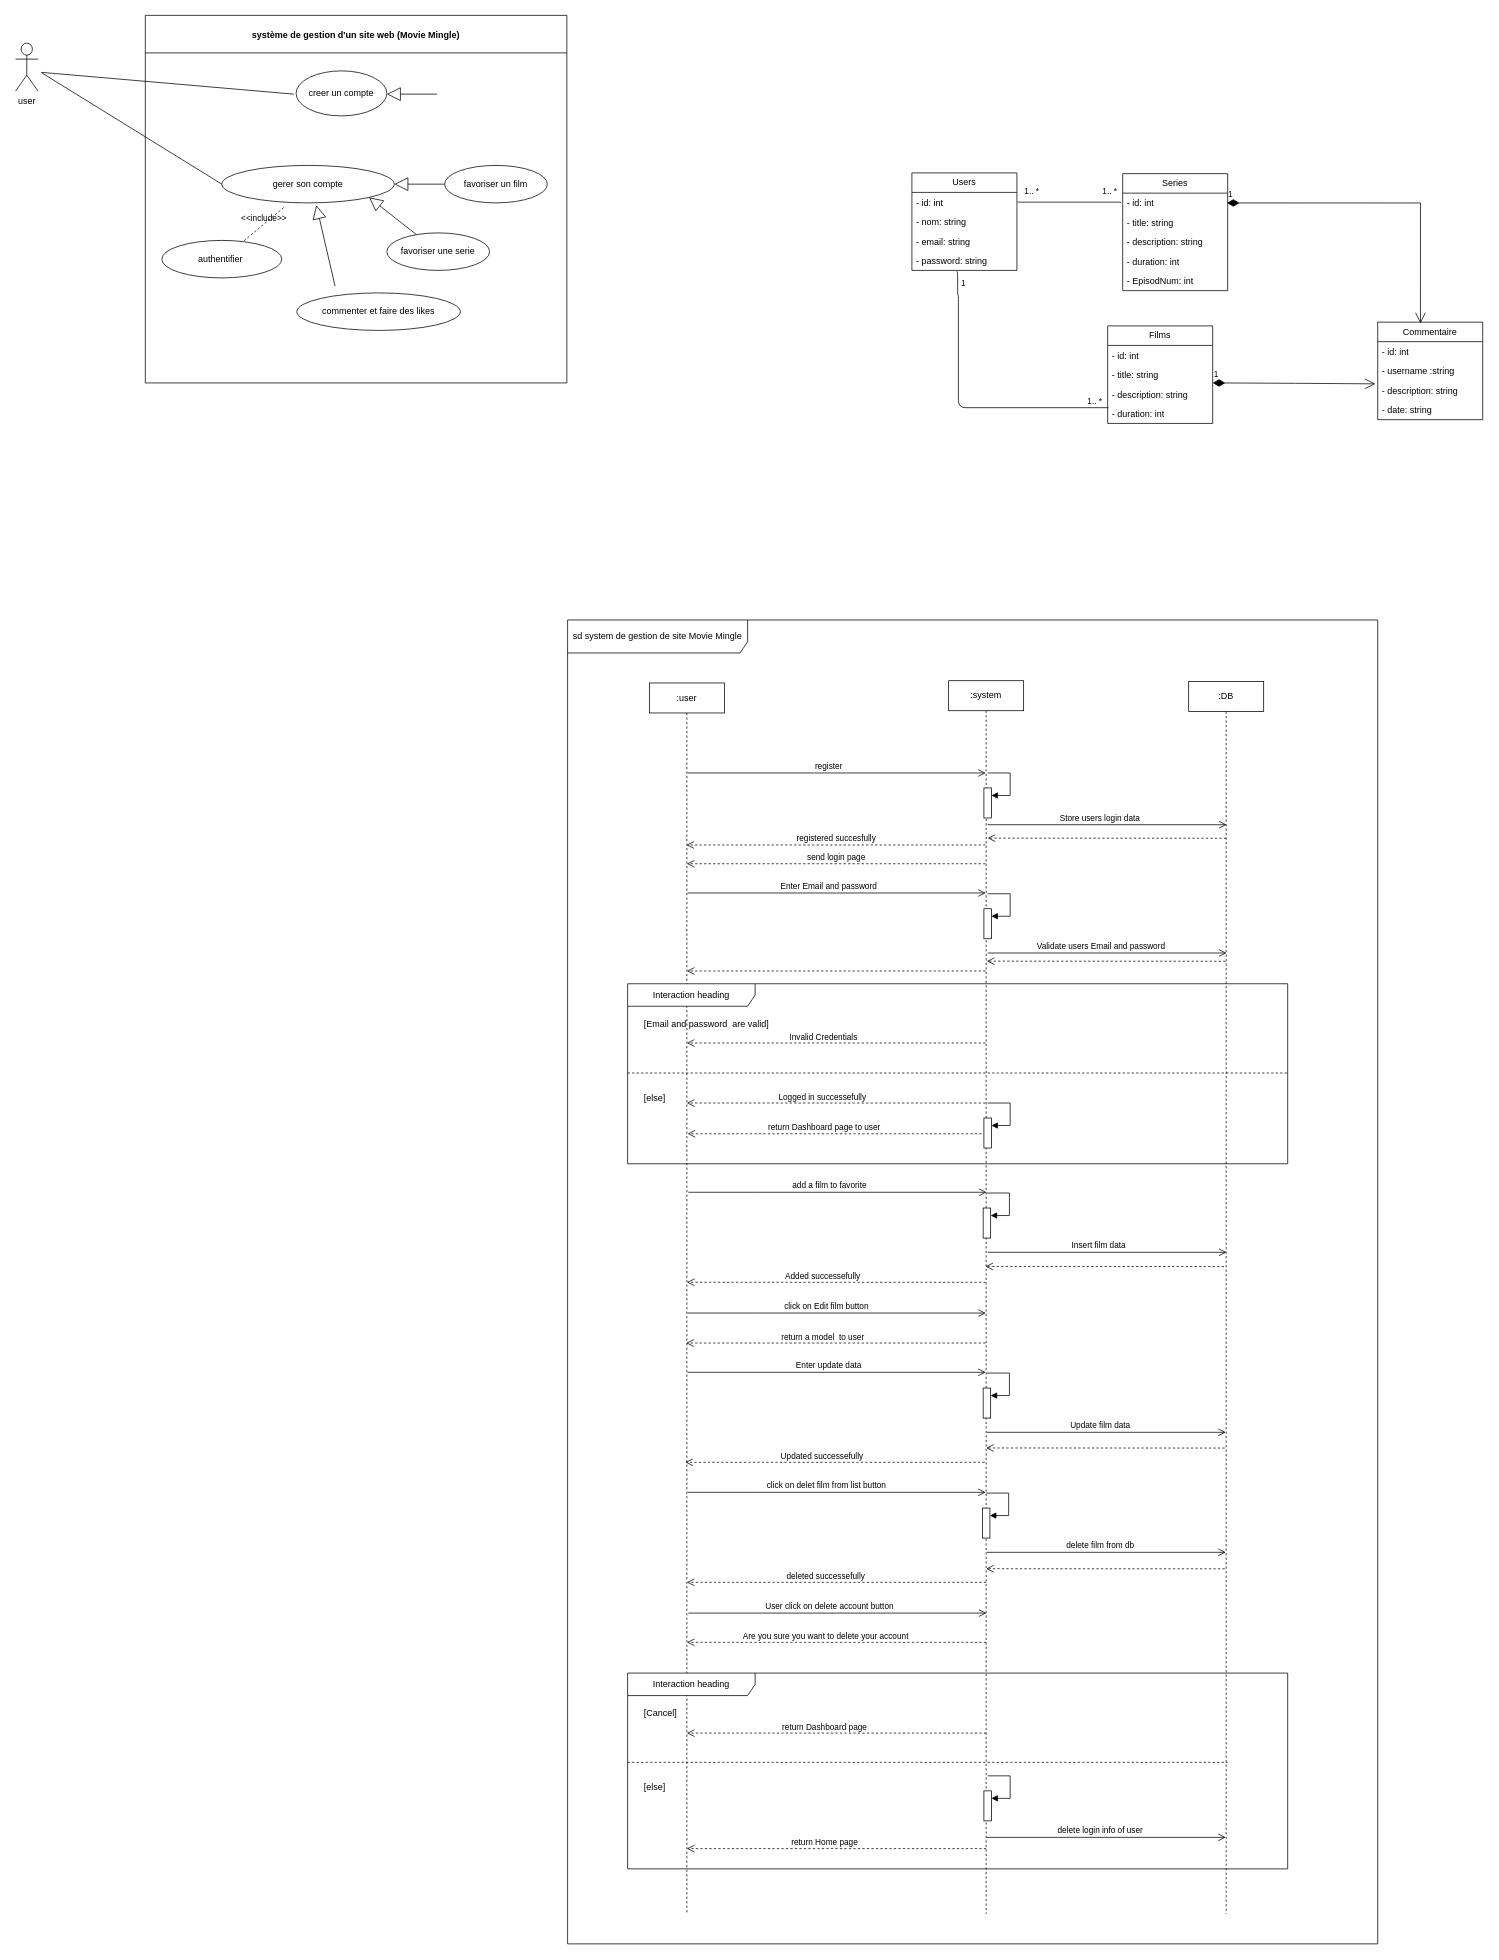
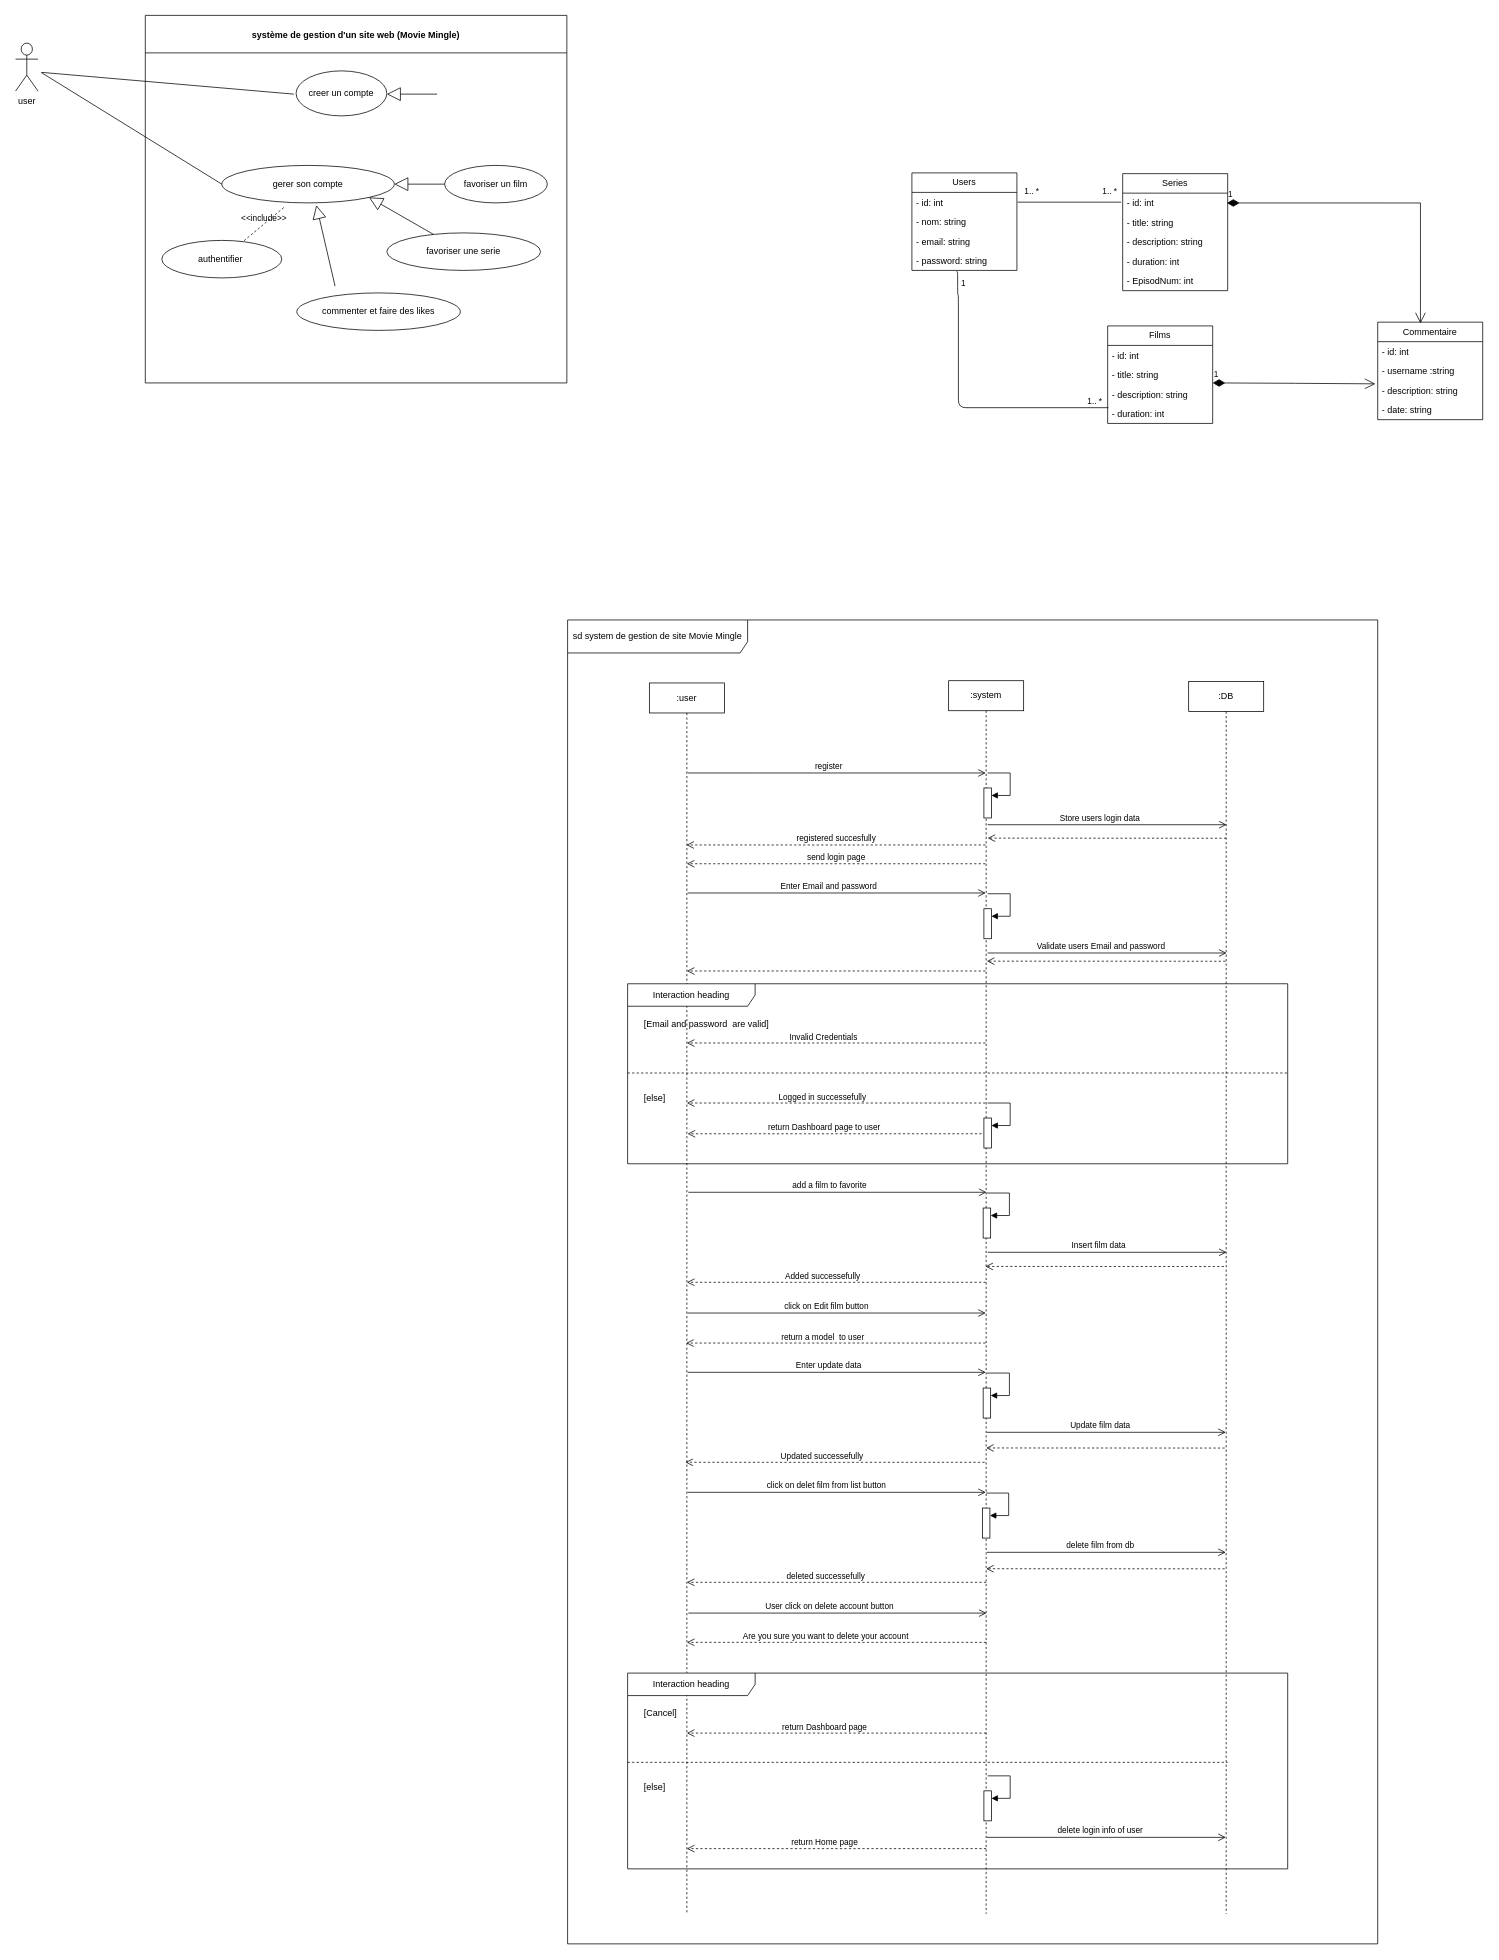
node "favoriser une serie": size 103x38 -> 154x38
